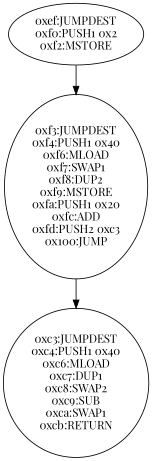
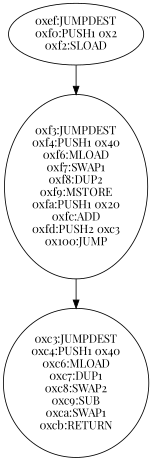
node "0xef:JUMPDEST 0xf0:PUSH1 0x2 0xf2:MSTORE": label "0xef:JUMPDEST 0xf0:PUSH1 0x2 0xf2:MSTORE" -> "0xef:JUMPDEST 0xf0:PUSH1 0x2 0xf2:SLOAD"
